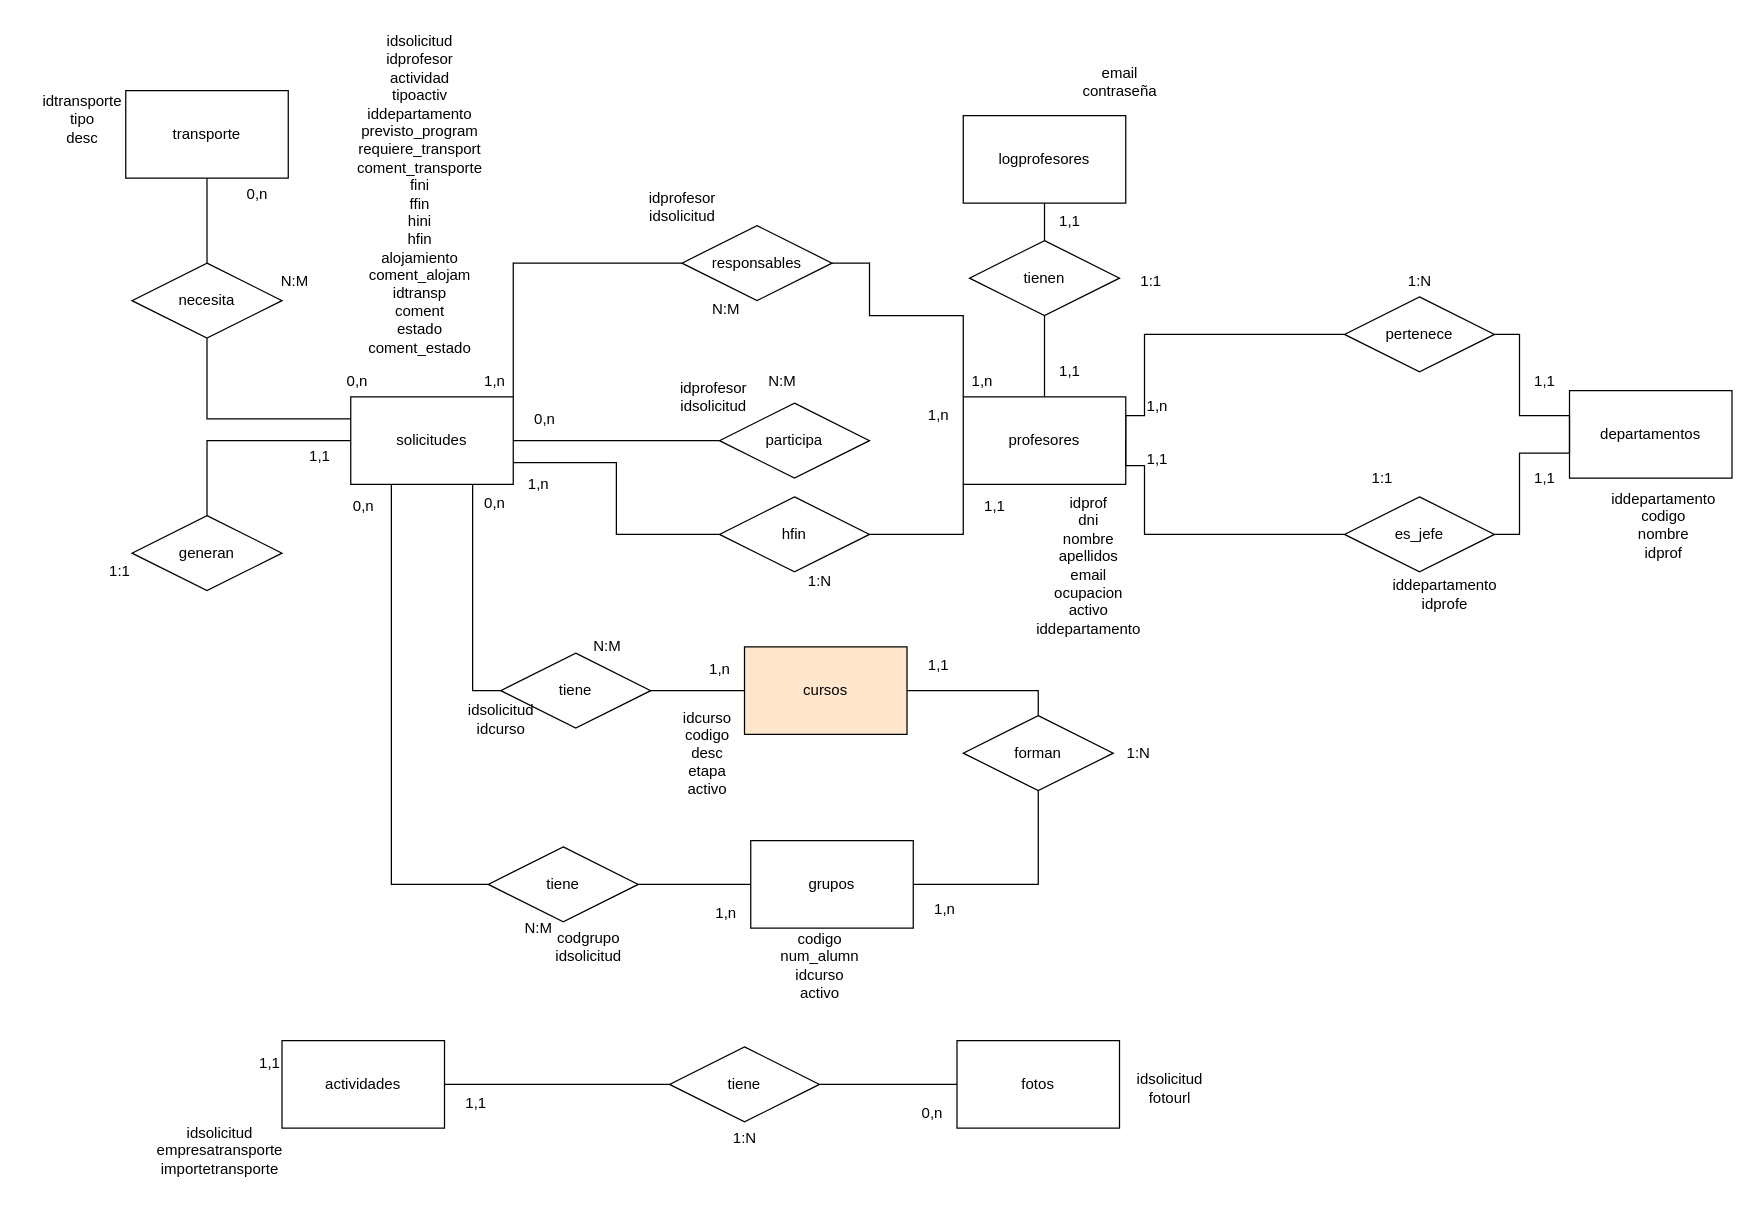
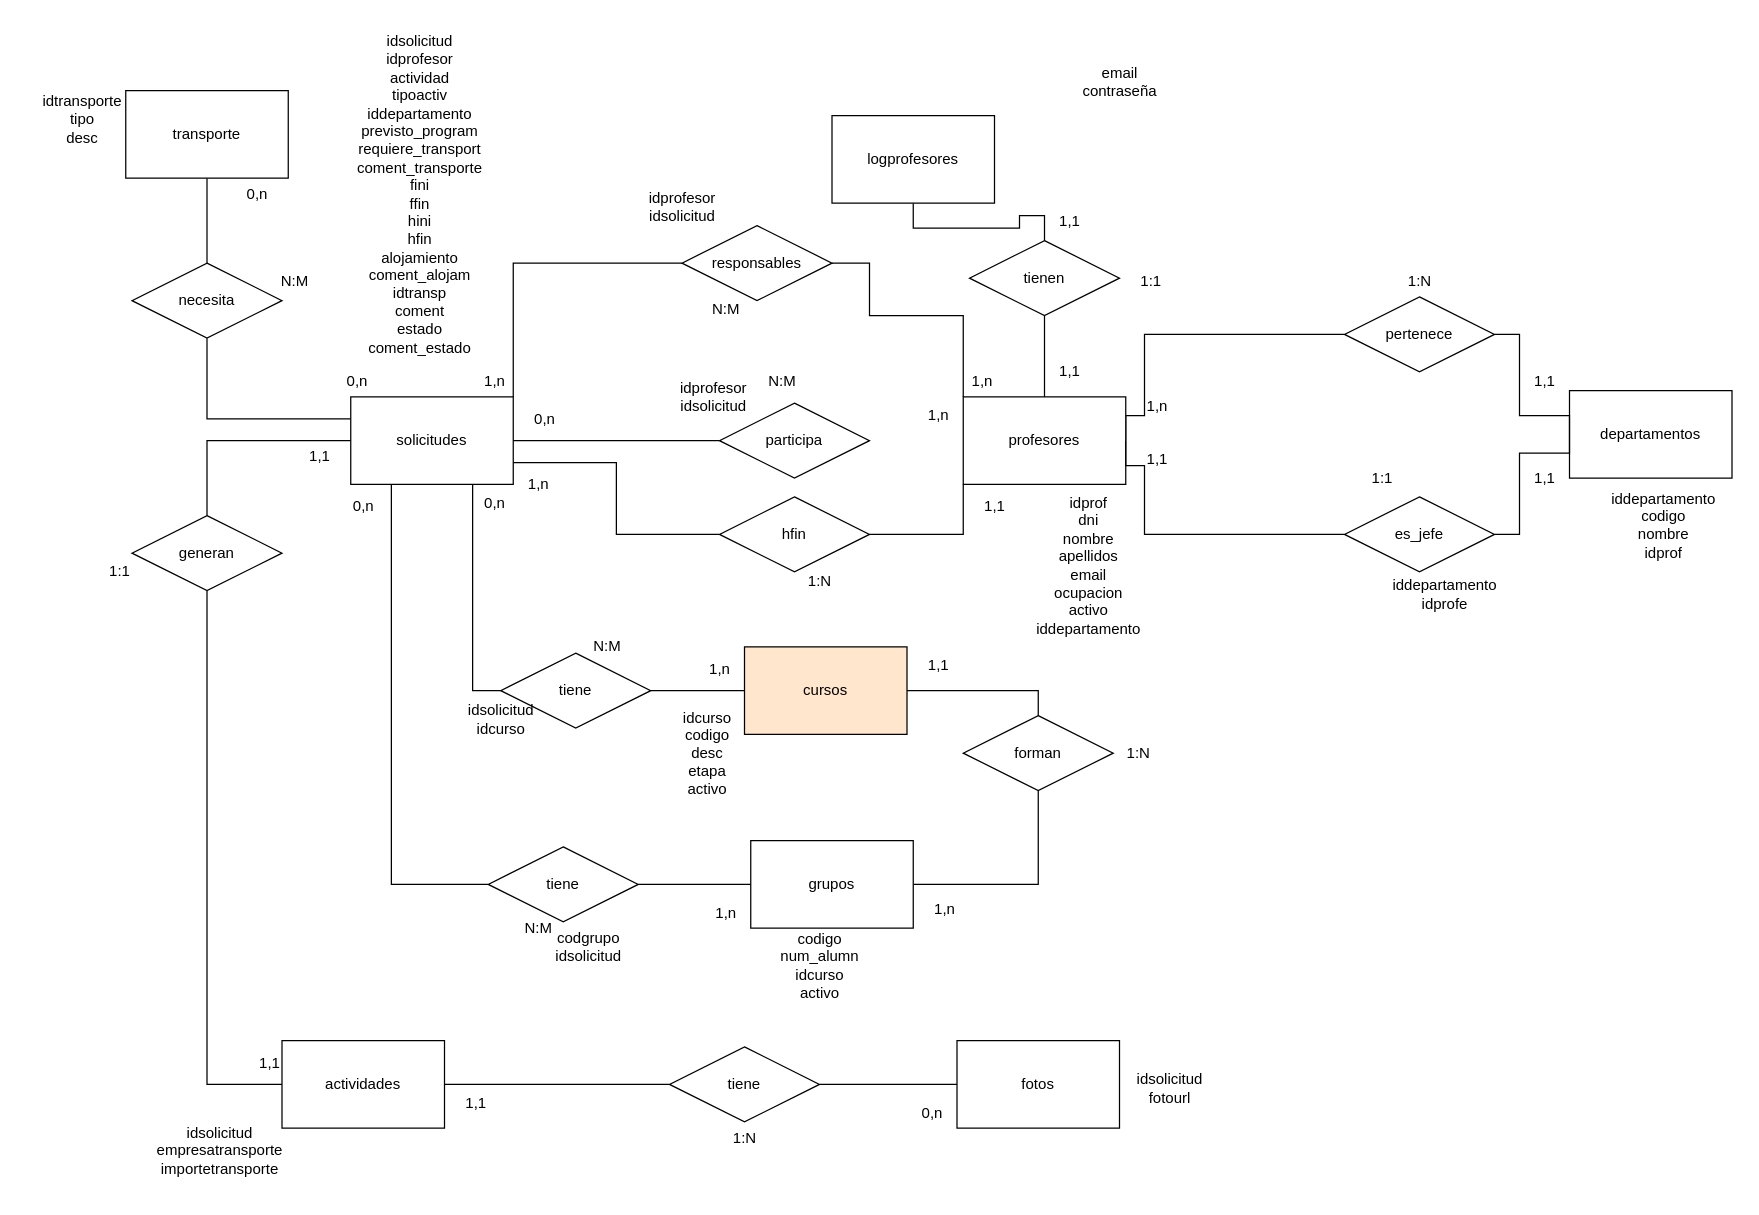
node "logprofesores": moved (1044, 159) -> (913, 159)
edge "generan" -- "actividades": added
